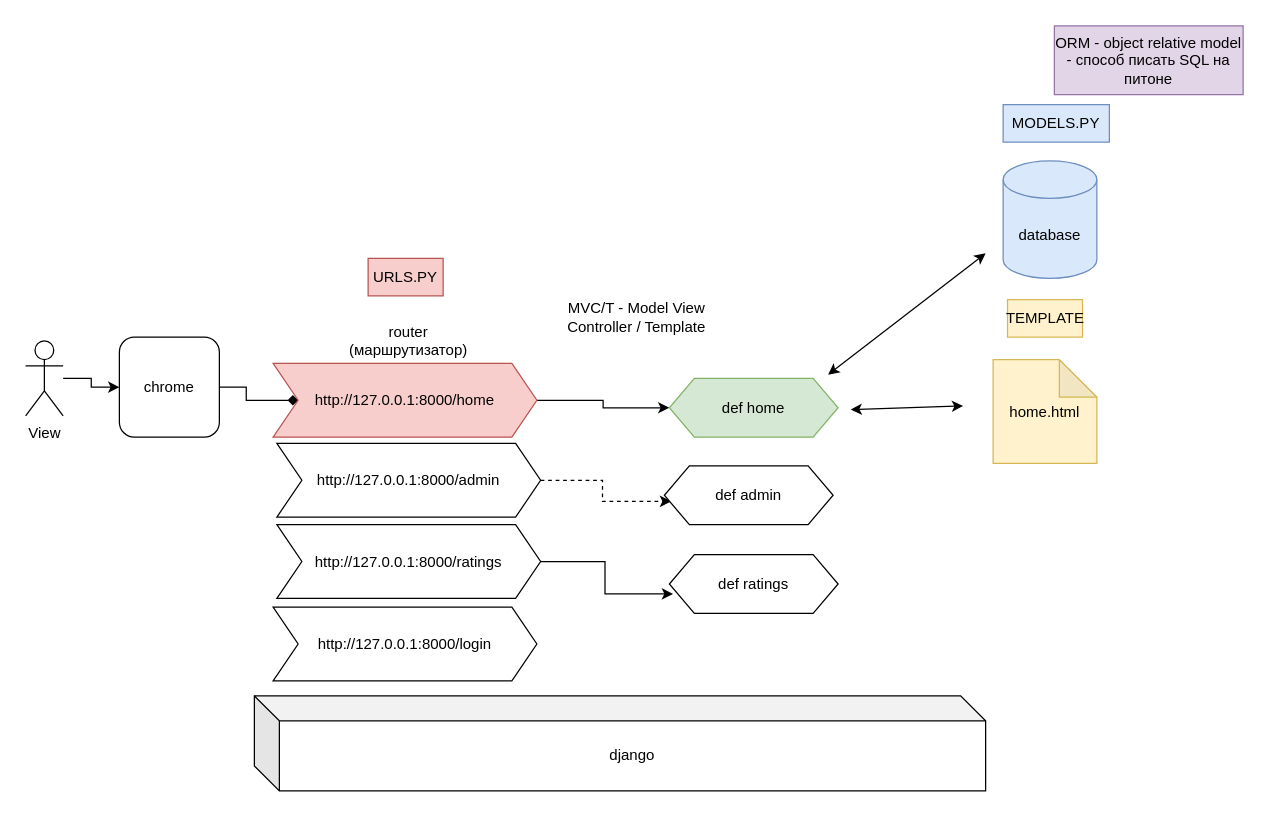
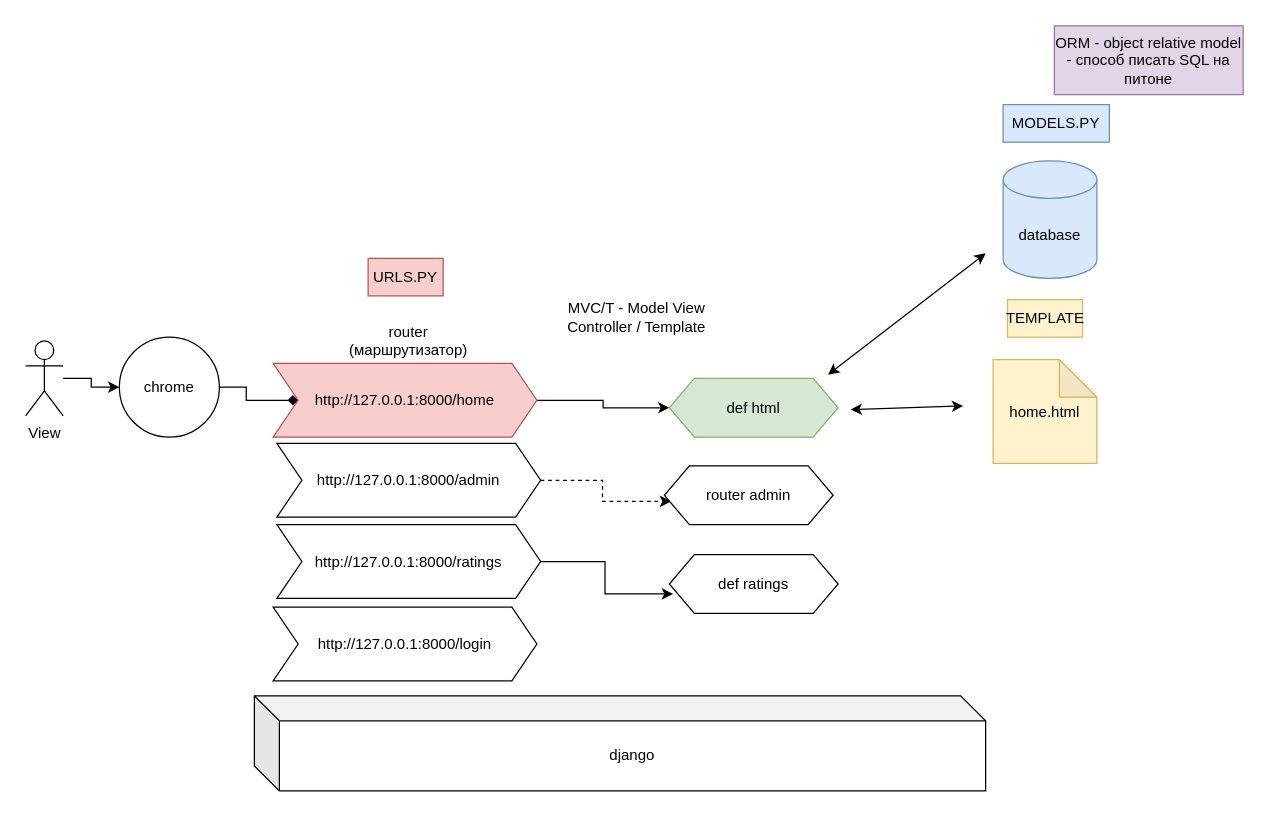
node "chrome": shape rounded rectangle -> ellipse
node "def home": label "def home" -> "def html"
node "def admin": label "def admin" -> "router admin"
